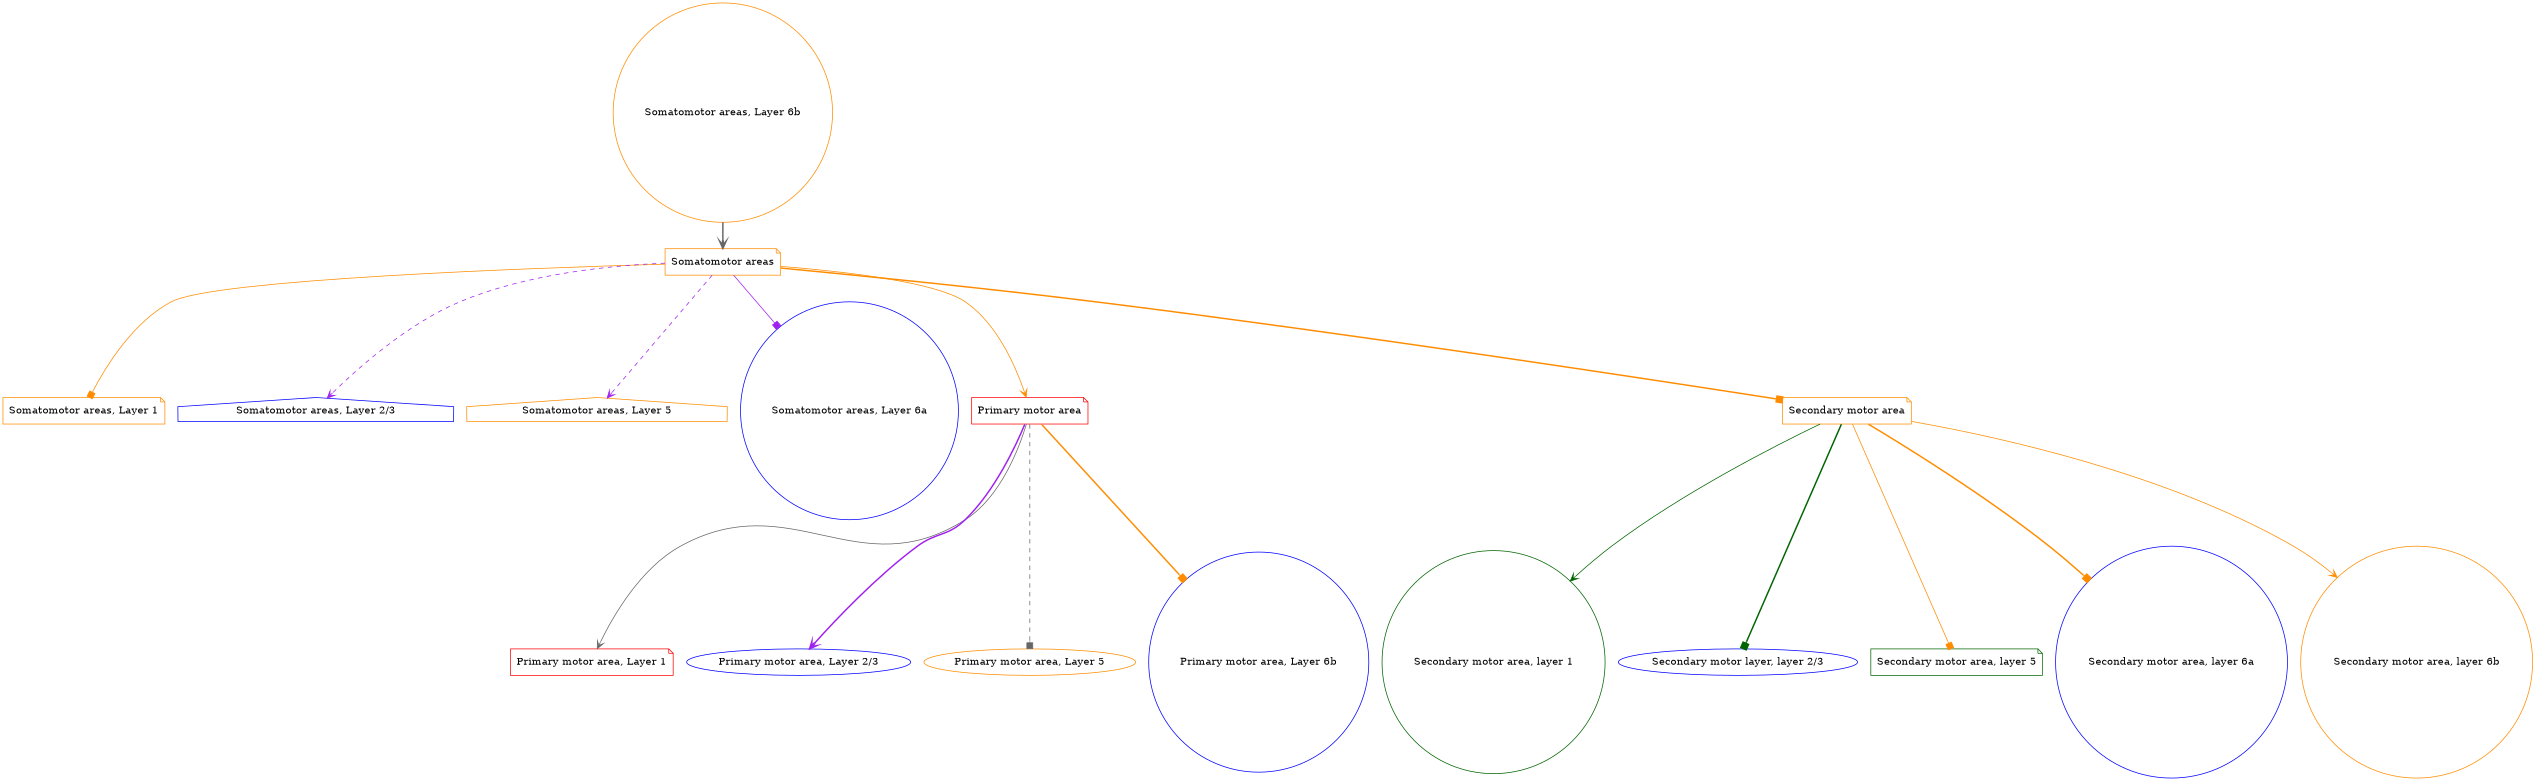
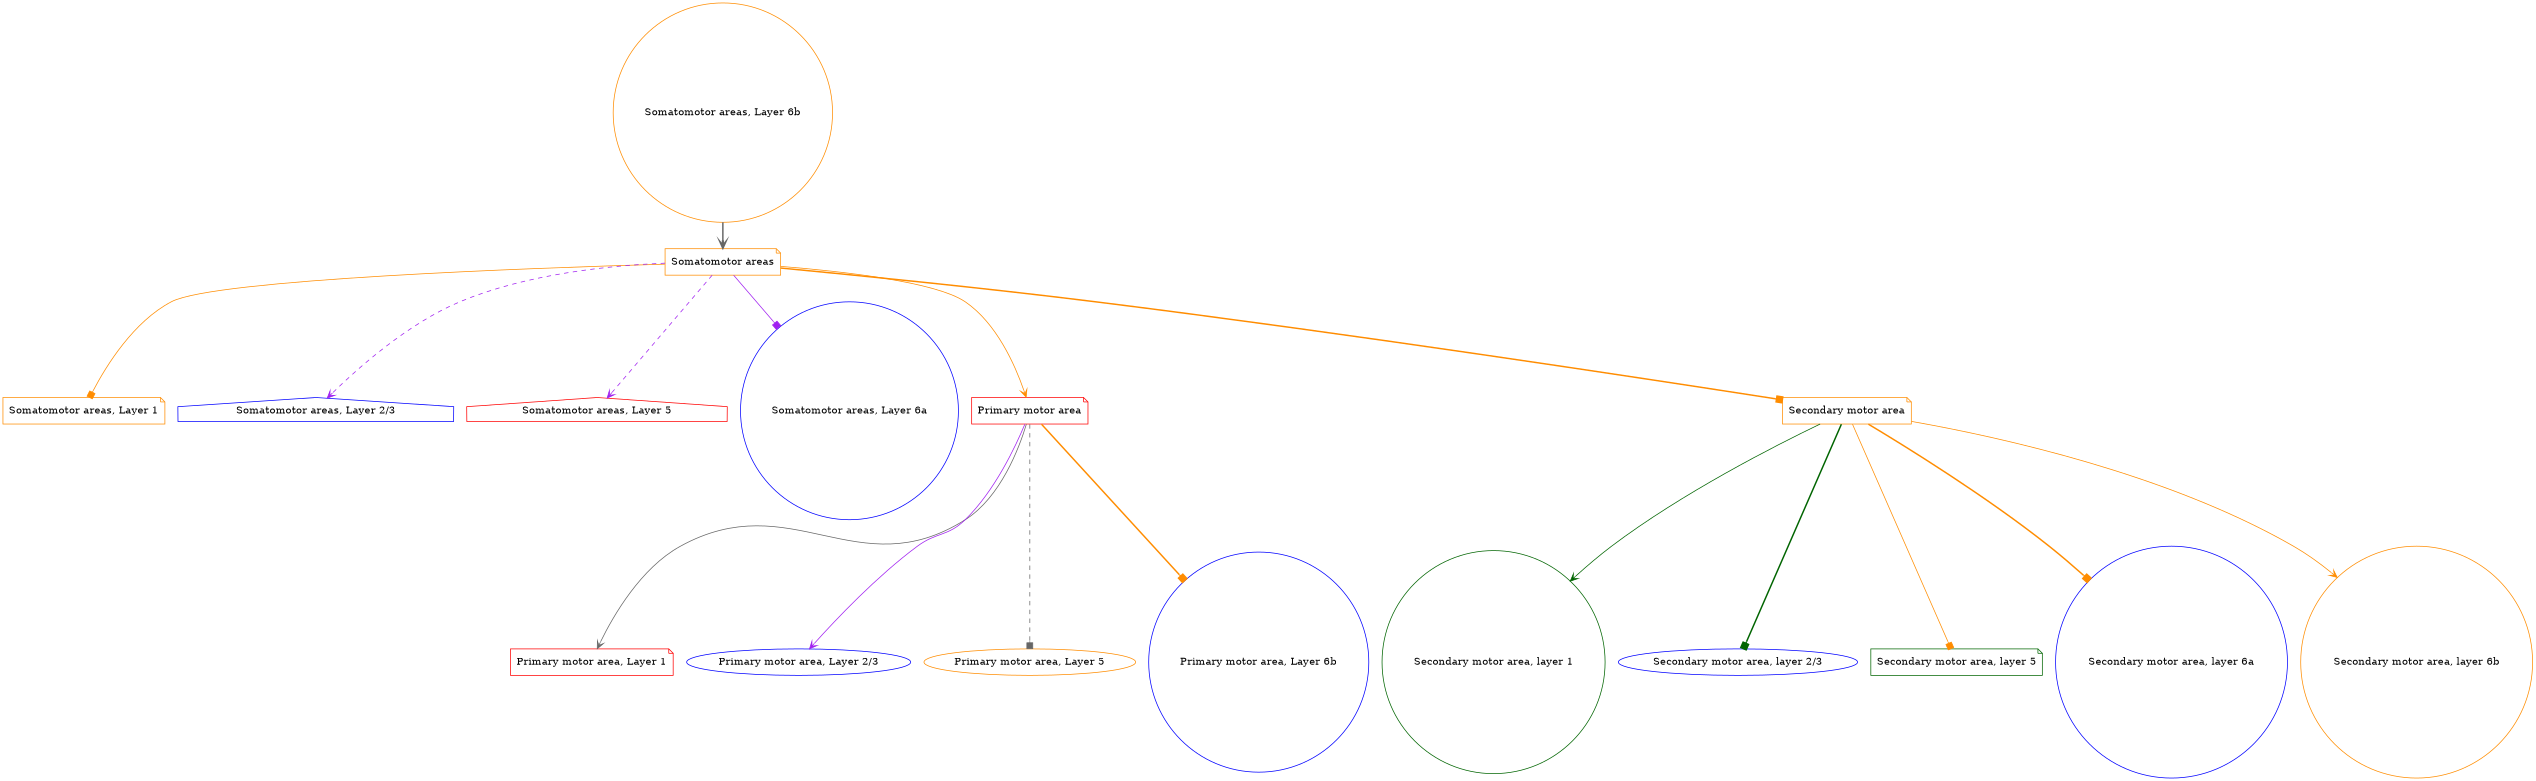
node "Somatomotor areas, Layer 5": color darkorange -> red
edge "Primary motor area" -> "Primary motor area, Layer 2/3": style bold -> solid
node "Secondary motor layer, layer 2/3": label "Secondary motor layer, layer 2/3" -> "Secondary motor area, layer 2/3"
